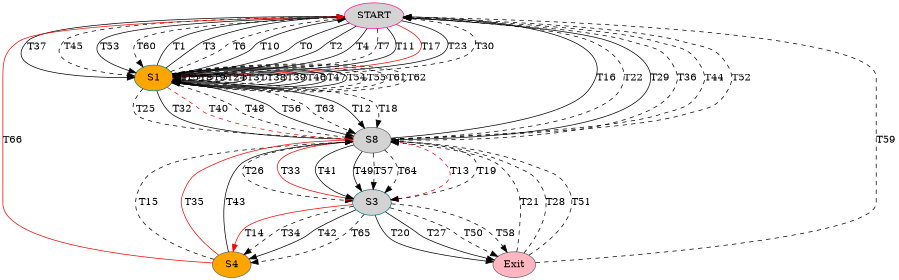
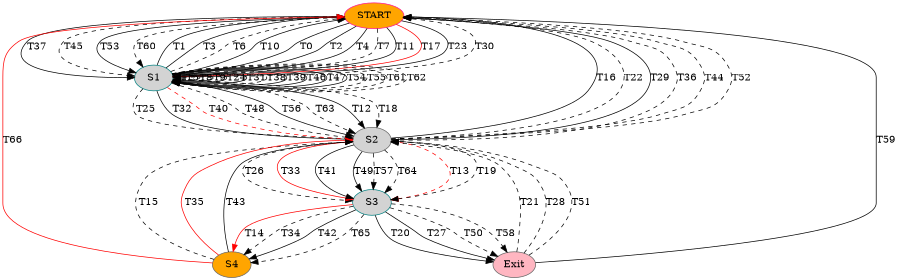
node "START": fillcolor lightgrey -> orange
node "S1": fillcolor orange -> lightgrey
edge "Exit" -> "START": style dashed -> solid
node "S8": label "S8" -> "S2"
